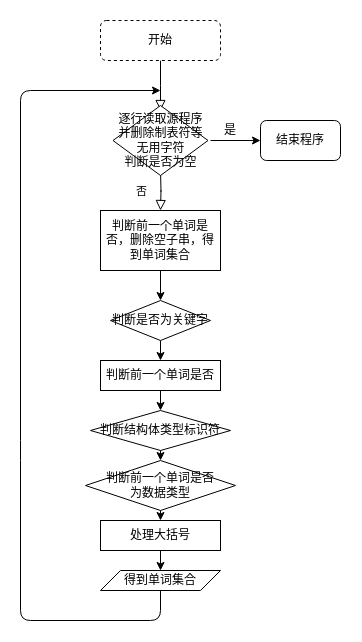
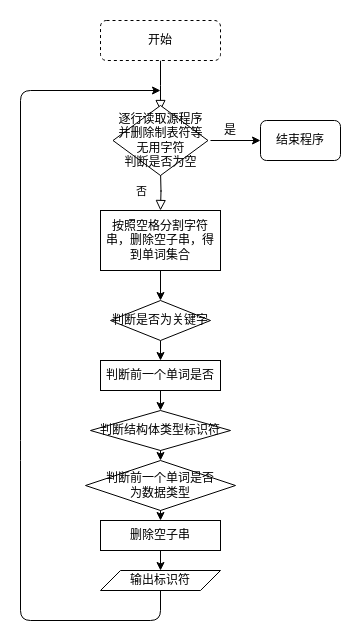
node "判断前一个单词是否，删除空子串，得到单词集合": label "判断前一个单词是否，删除空子串，得到单词集合" -> "按照空格分割字符串，删除空子串，得到单词集合"
node "处理大括号": label "处理大括号" -> "删除空子串"
node "得到单词集合": label "得到单词集合" -> "输出标识符"
